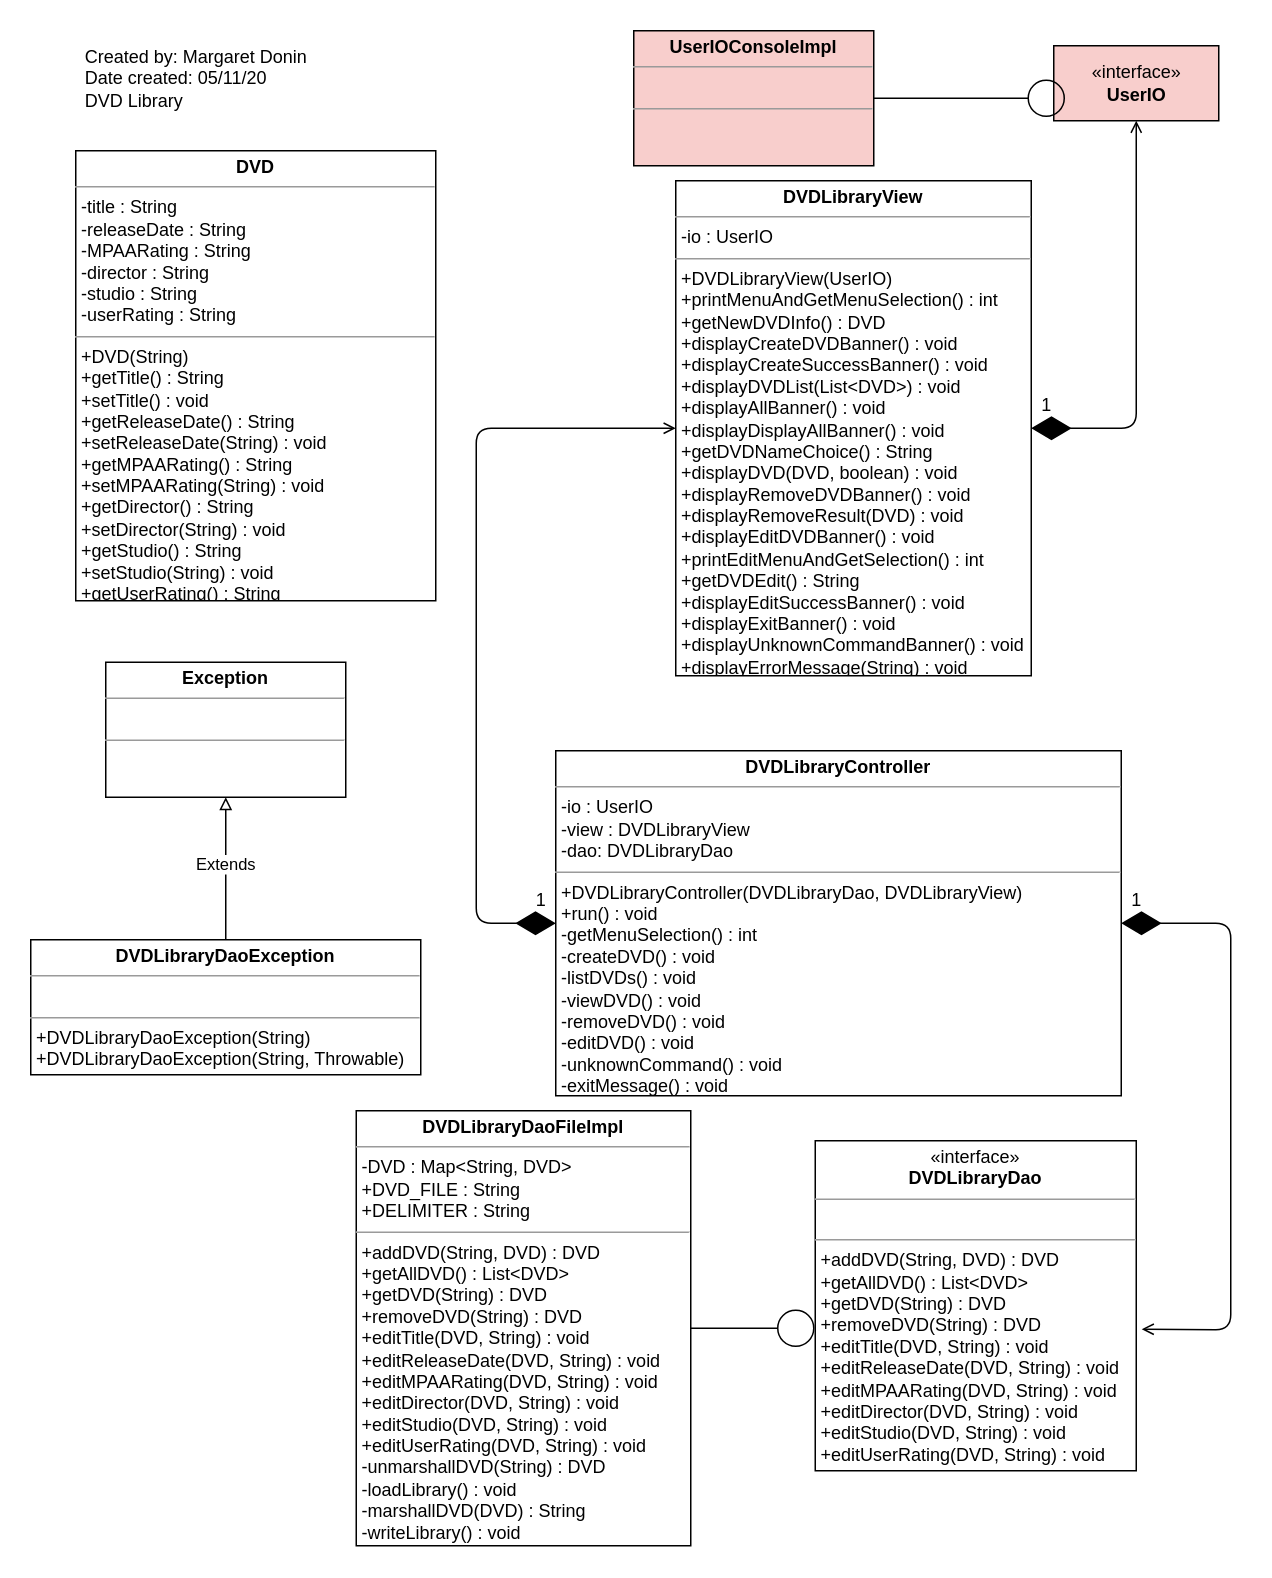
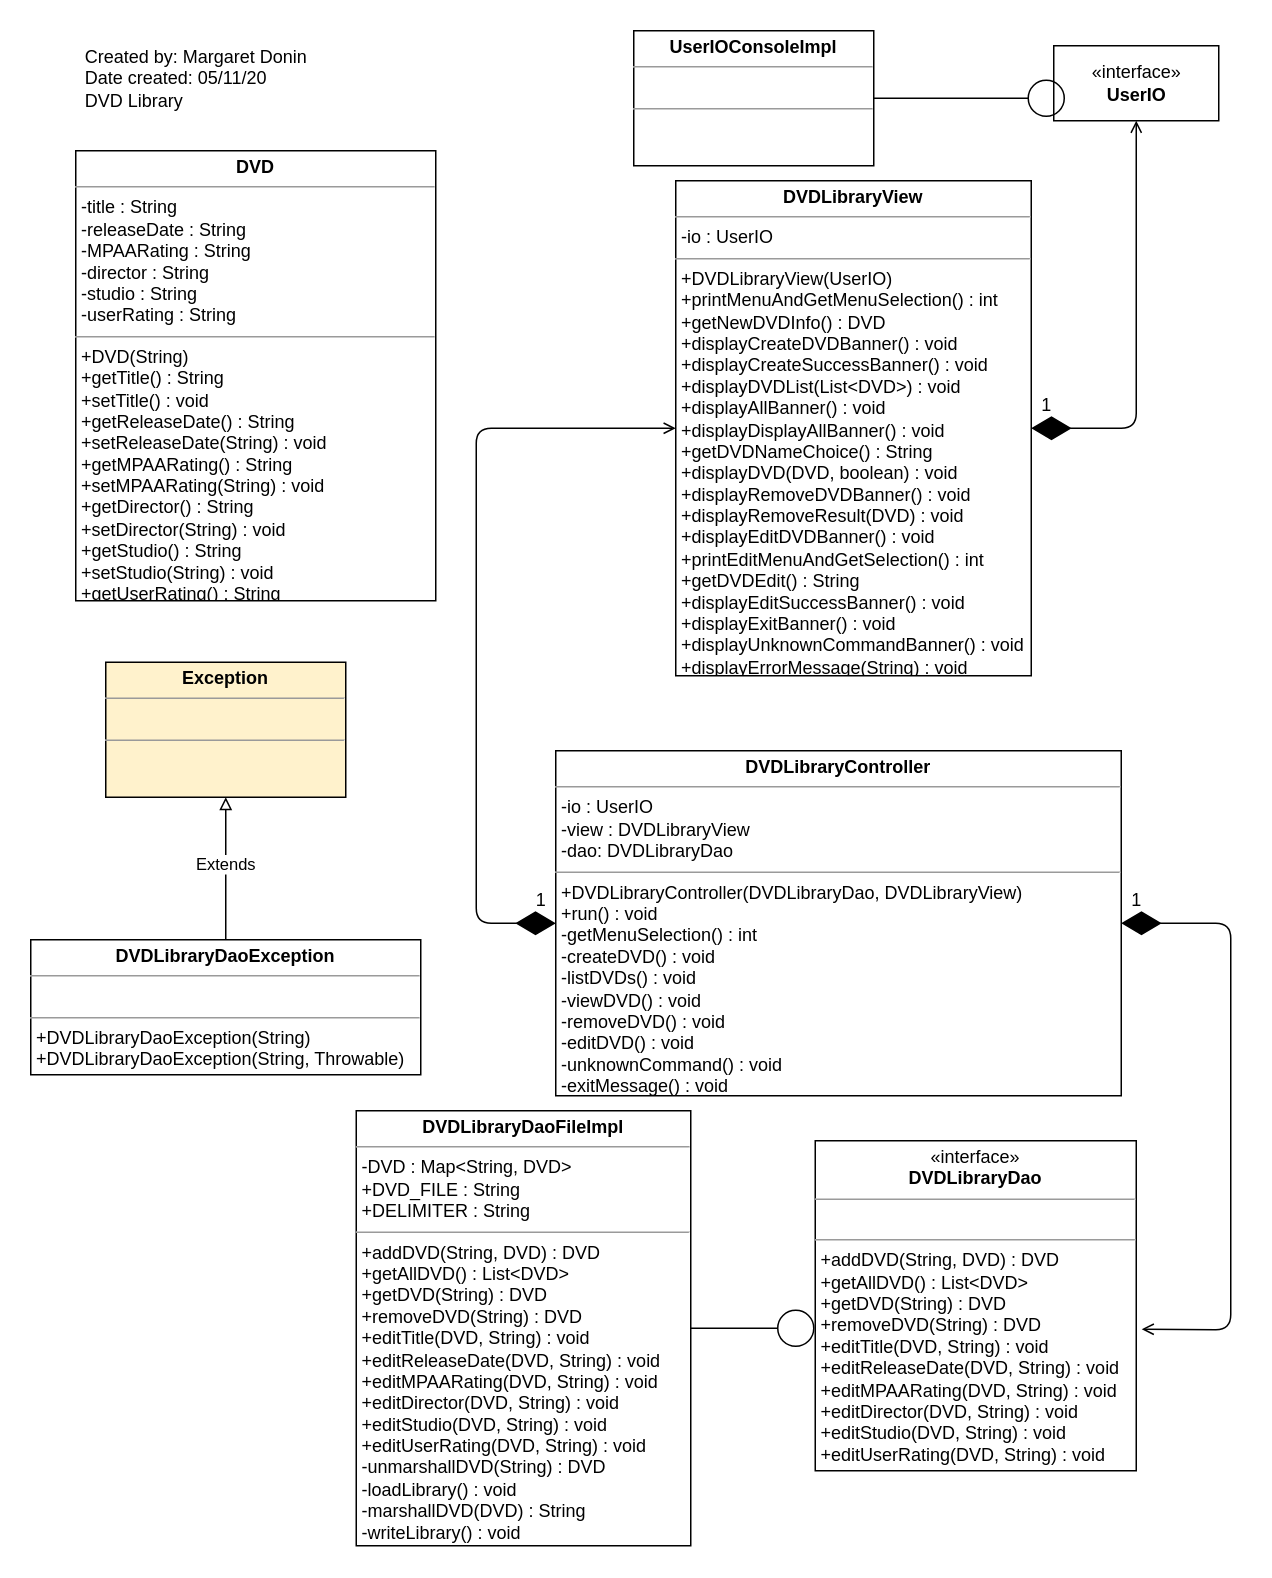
node "«interface» UserIO": fillcolor #f8cecc -> #ffffff
node "UserIOConsoleImpl": fillcolor #f8cecc -> #ffffff
node "Exception": fillcolor #ffffff -> #fff2cc
